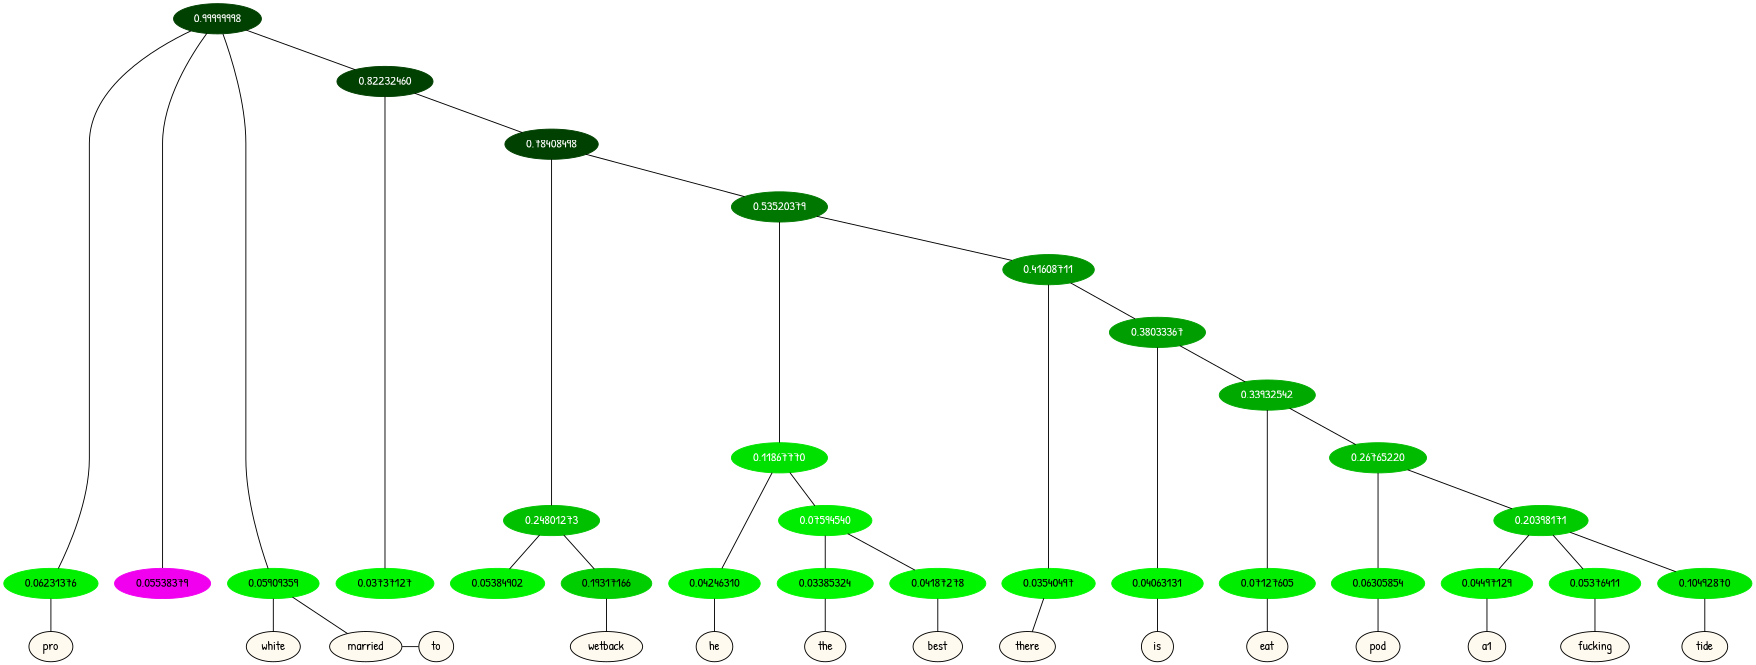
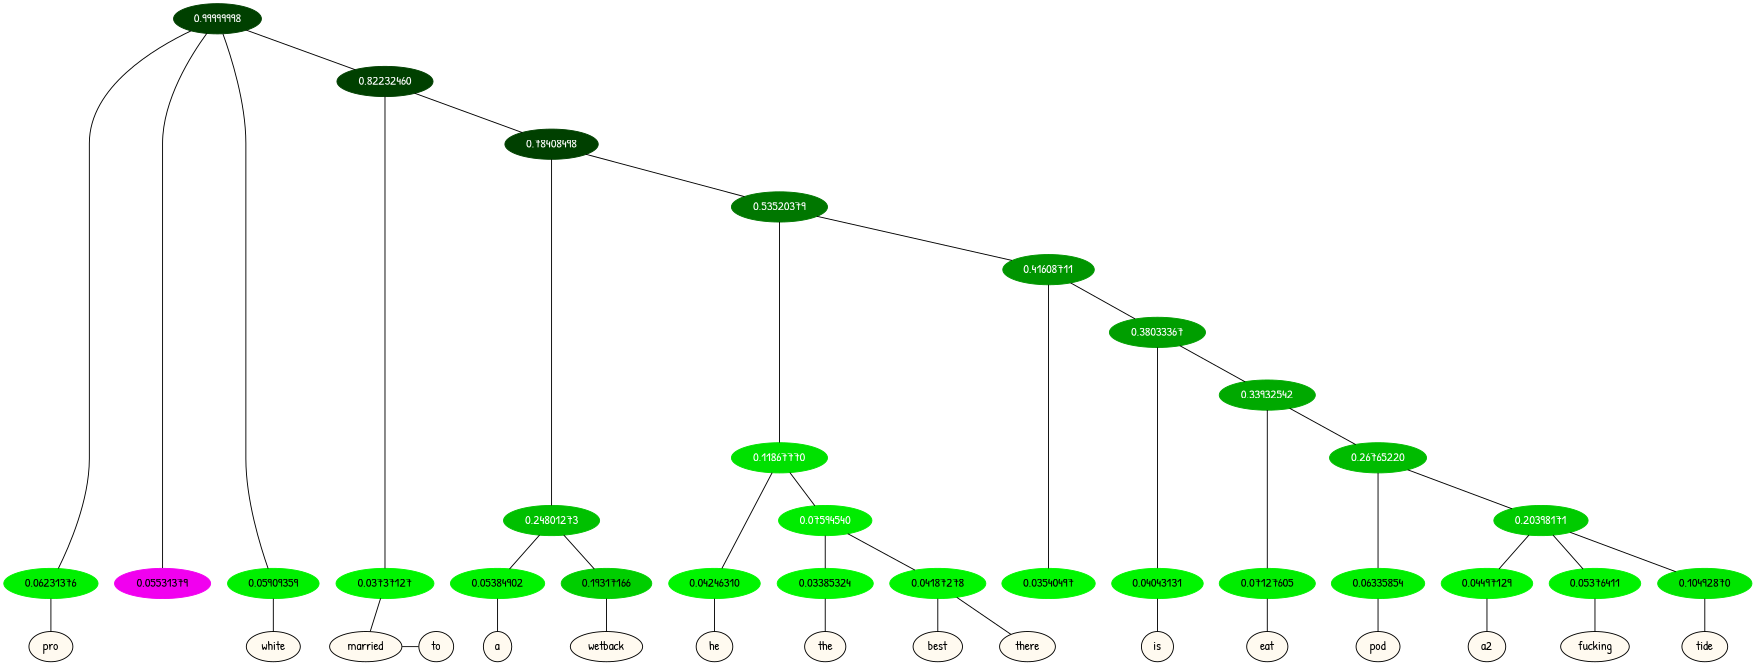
node "0.05538379": label "0.05538379" -> "0.05531379"
node "0.04063131": label "0.04063131" -> "0.04043131"
node "0.06305854": label "0.06305854" -> "0.06335854"
edge "0.05909359" -- "married": now "0.03737127" -- "married"
edge "0.03540497" -- "there": now "0.04187278" -- "there"
node "a": added
node "a1": label "a1" -> "a2"
